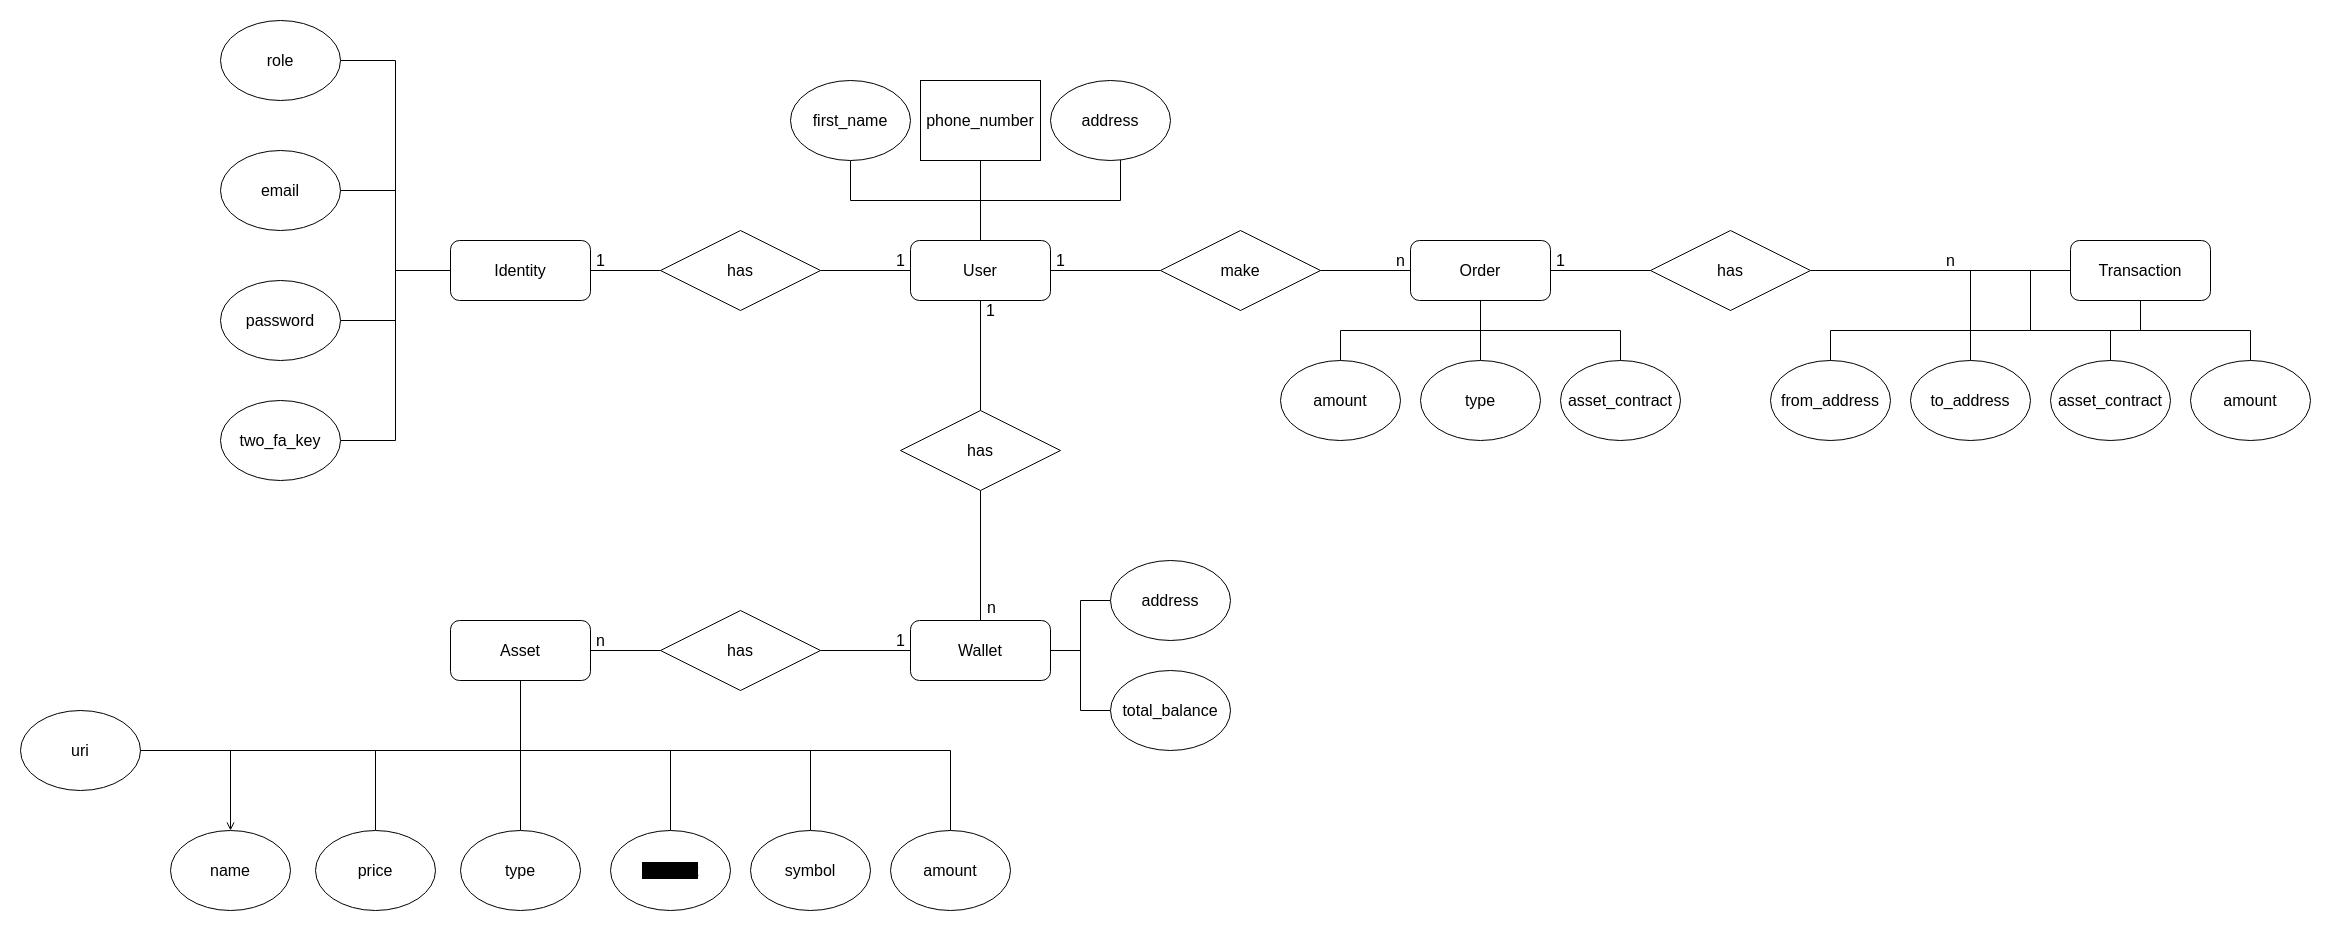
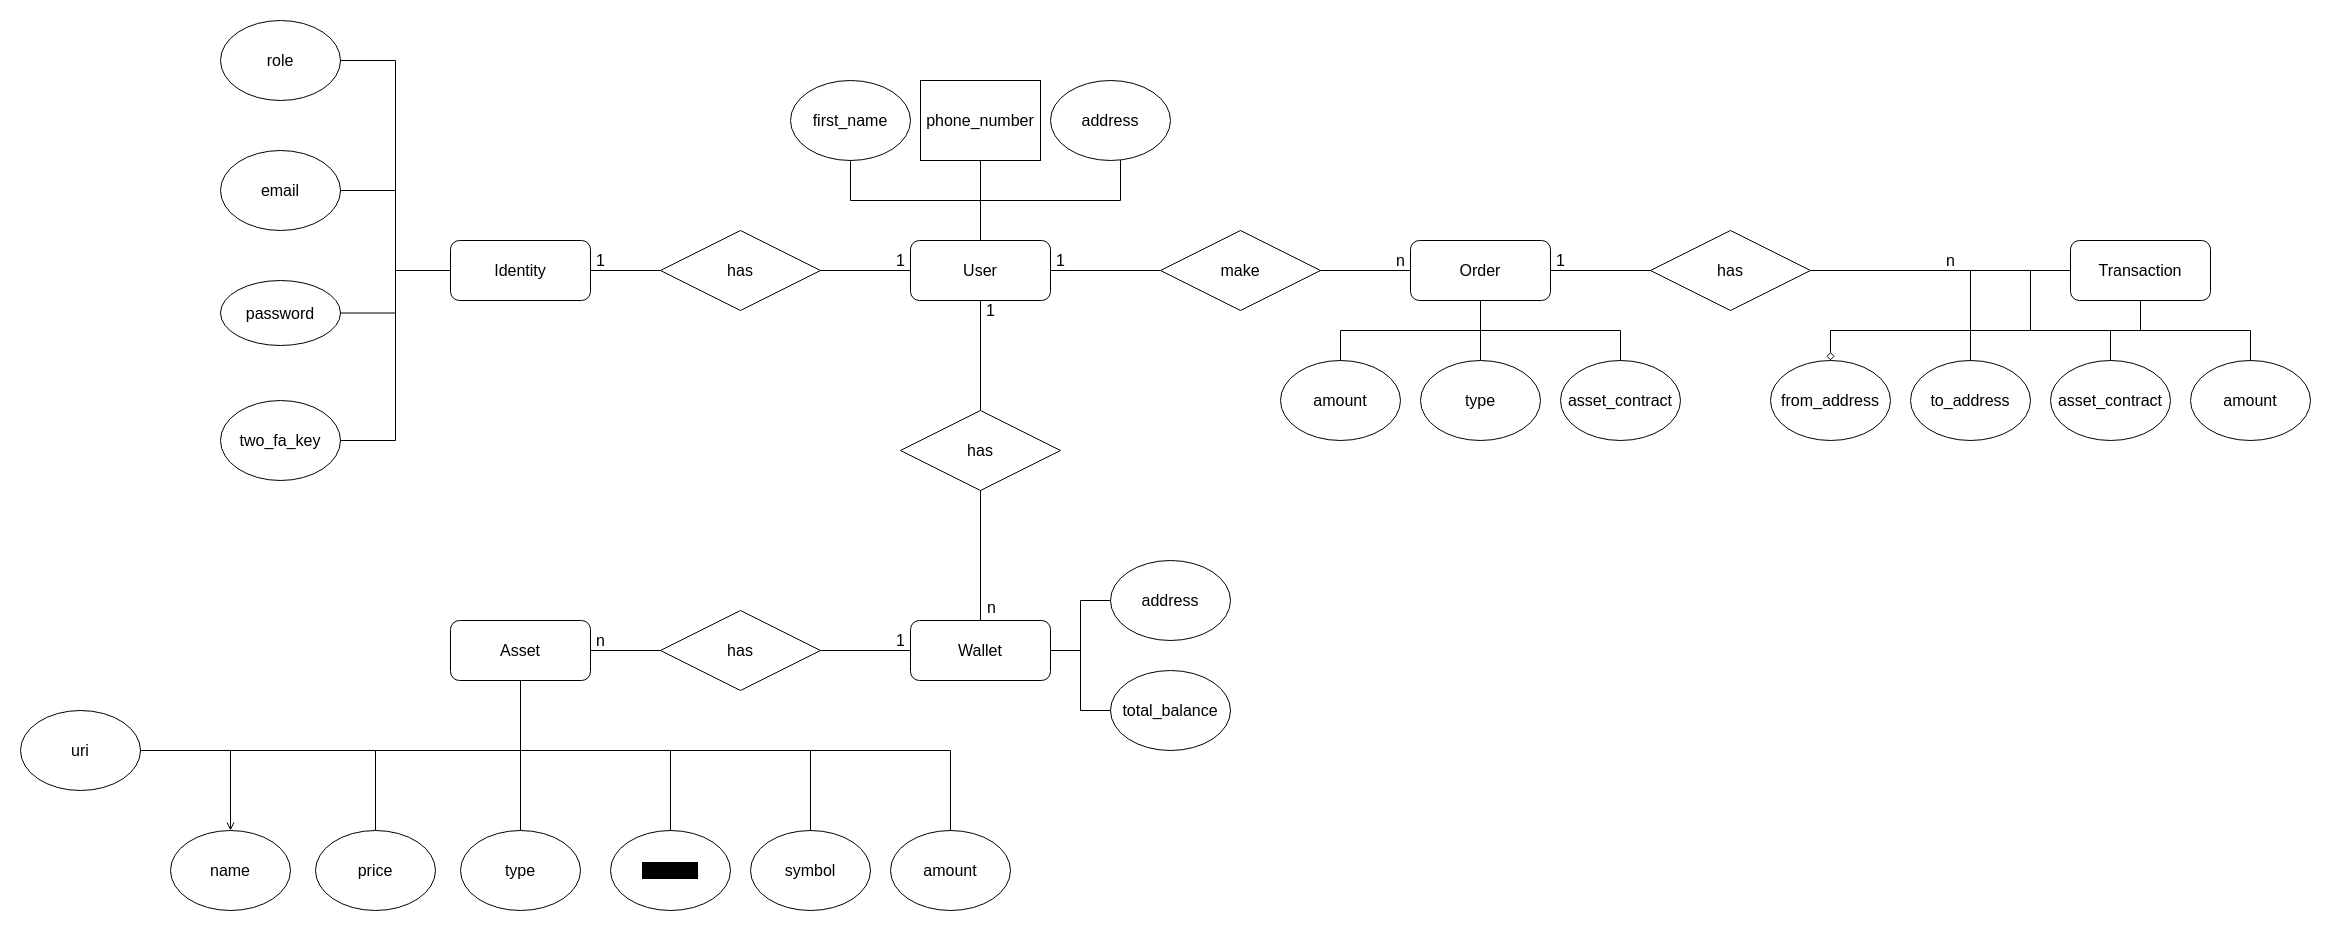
node "password": size 120x80 -> 120x65
edge "Transaction" -- "from_address": arrowhead none -> diamond
